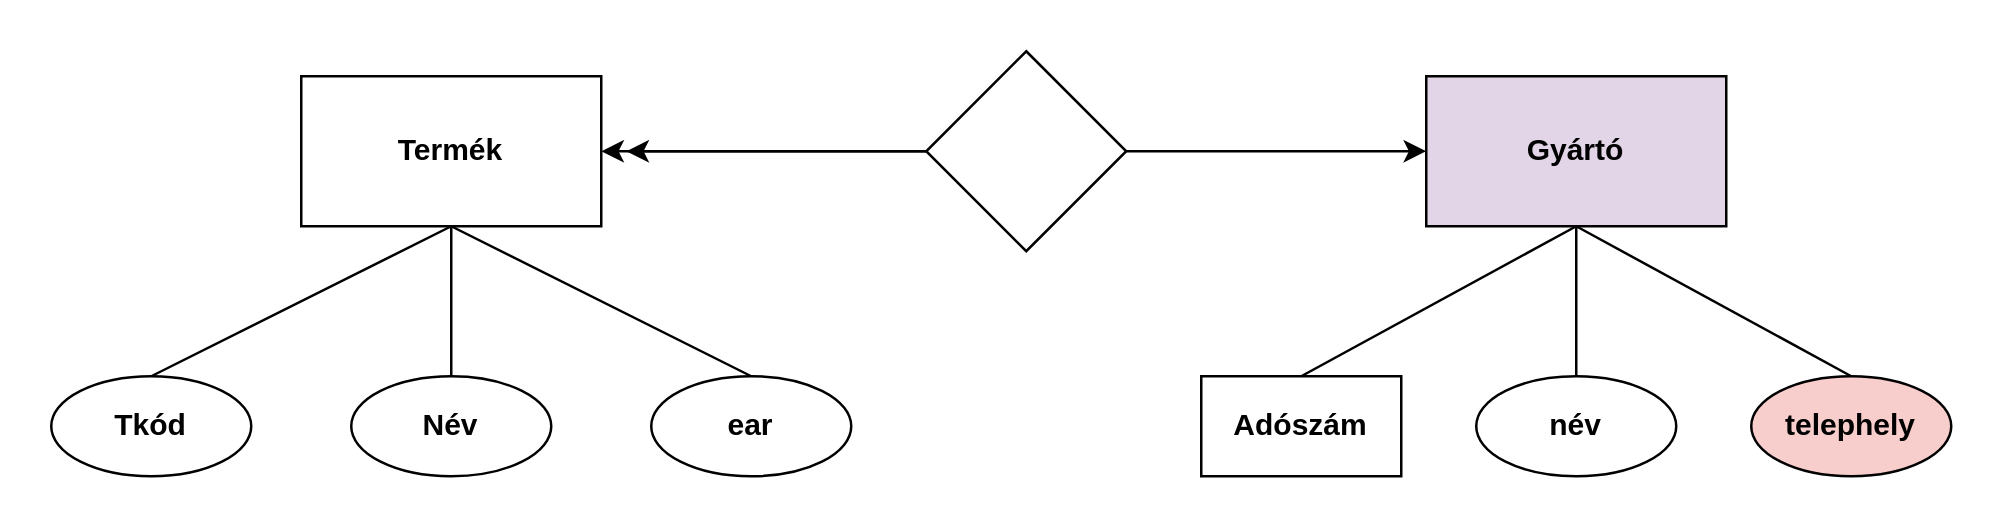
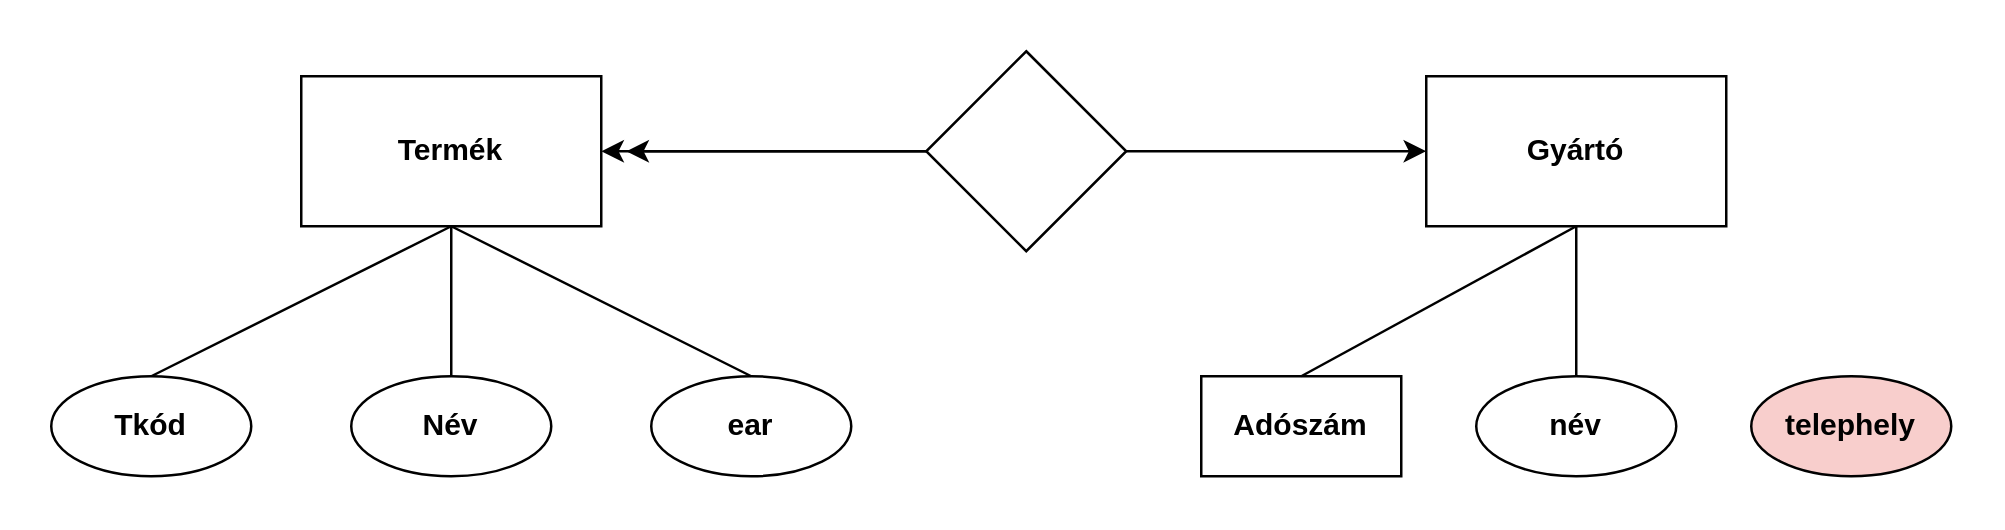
node "Gyártó": fillcolor #e1d5e7 -> #ffffff
edge "Gyártó" -- "telephely": removed
